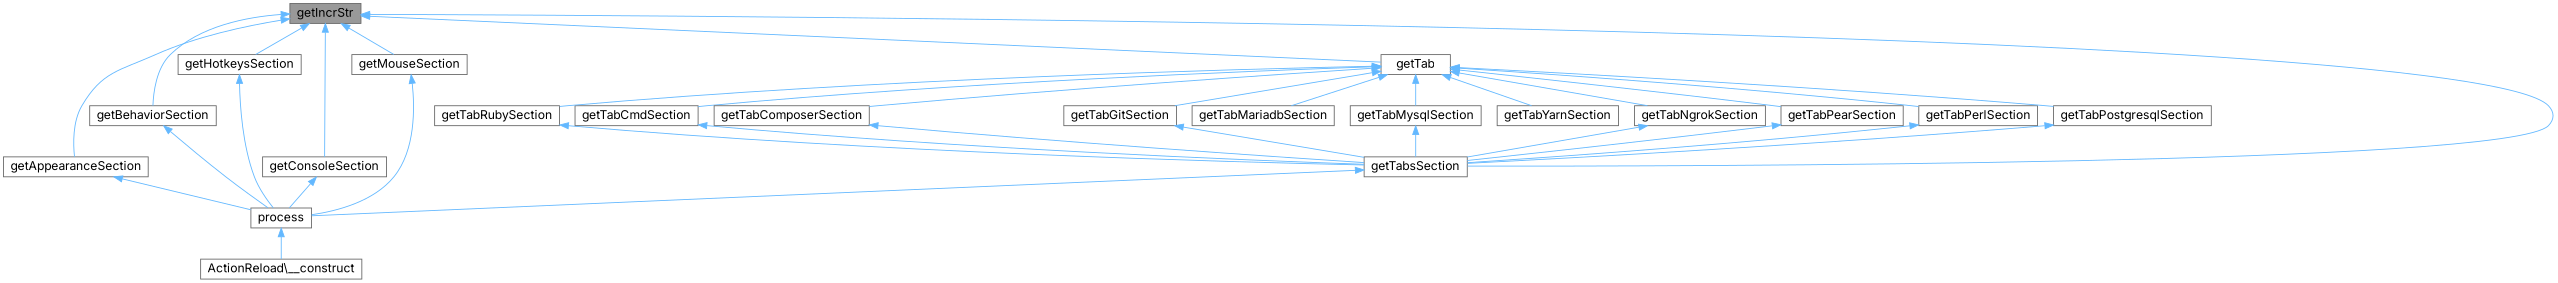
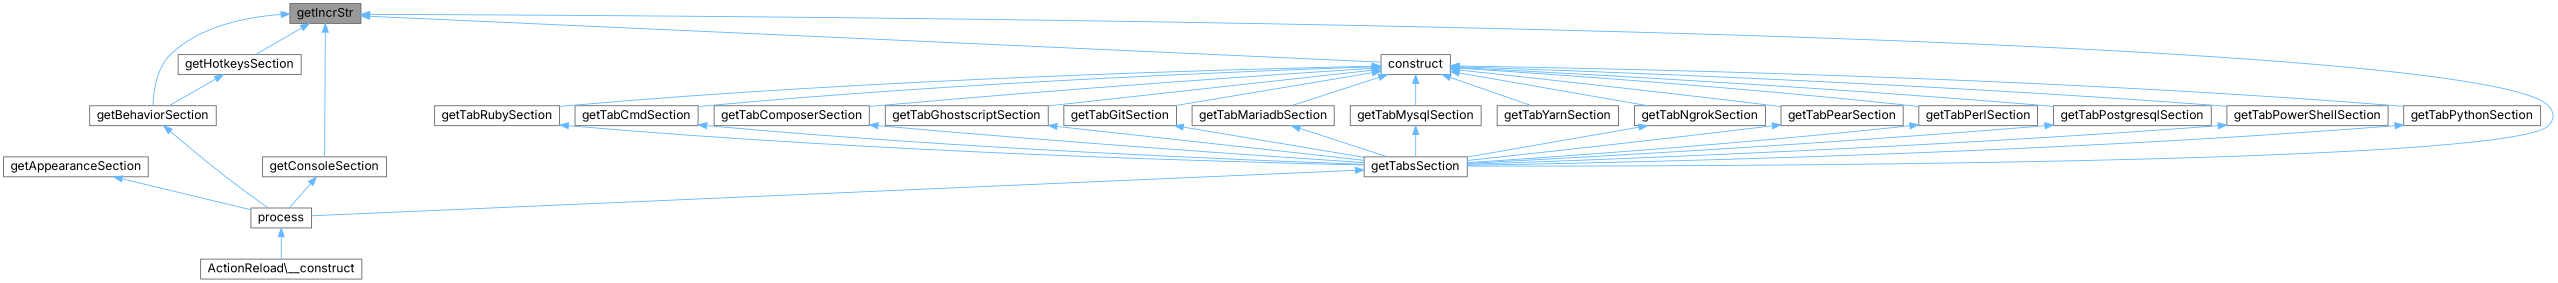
edge "getAppearanceSection" -> "getIncrStr": removed
node "getMouseSection": removed
node "getTab": label "getTab" -> "construct"
node "getTabGhostscriptSection": added
node "getTabPowerShellSection": added
node "getTabPythonSection": added
edge "getTabsSection" -> "getTabMariadbSection": added
edge "process" -> "getHotkeysSection": now "getBehaviorSection" -> "getHotkeysSection"
